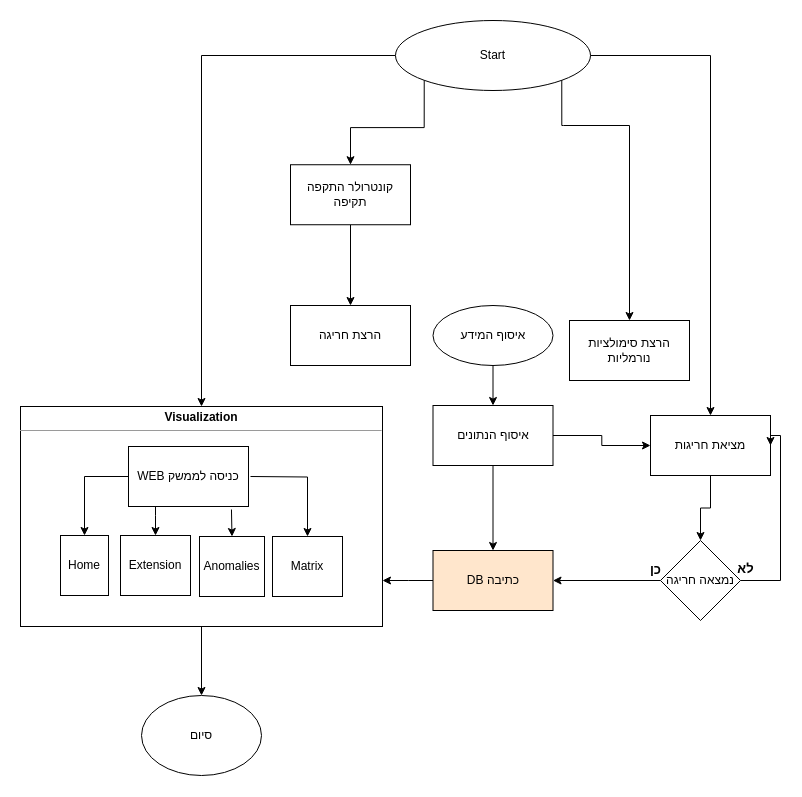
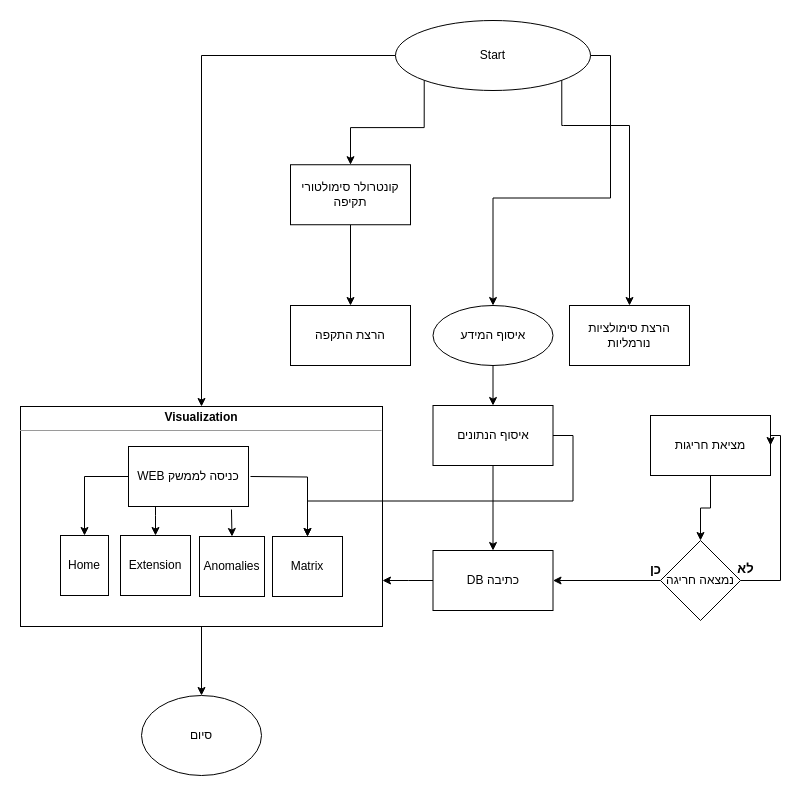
edge "Start" -> "מציאת חריגות": now "Start" -> "איסוף המידע"
node "קונטרולר התקפה תקיפה": label "קונטרולר התקפה תקיפה" -> "קונטרולר סימולטורי תקיפה"
node "הרצת חריגה": label "הרצת חריגה" -> "הרצת התקפה"
node "הרצת סימולציות נורמליות": moved (630, 351) -> (630, 336)
edge "איסוף הנתונים" -> "מציאת חריגות": now "איסוף הנתונים" -> "Matrix"
node "DB כתיבה": fillcolor #ffe6cc -> #ffffff
